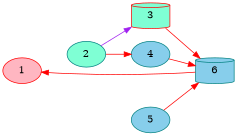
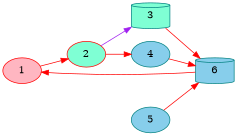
node "3": color red -> teal
node "2": color teal -> red
edge "1" -> "2": added
